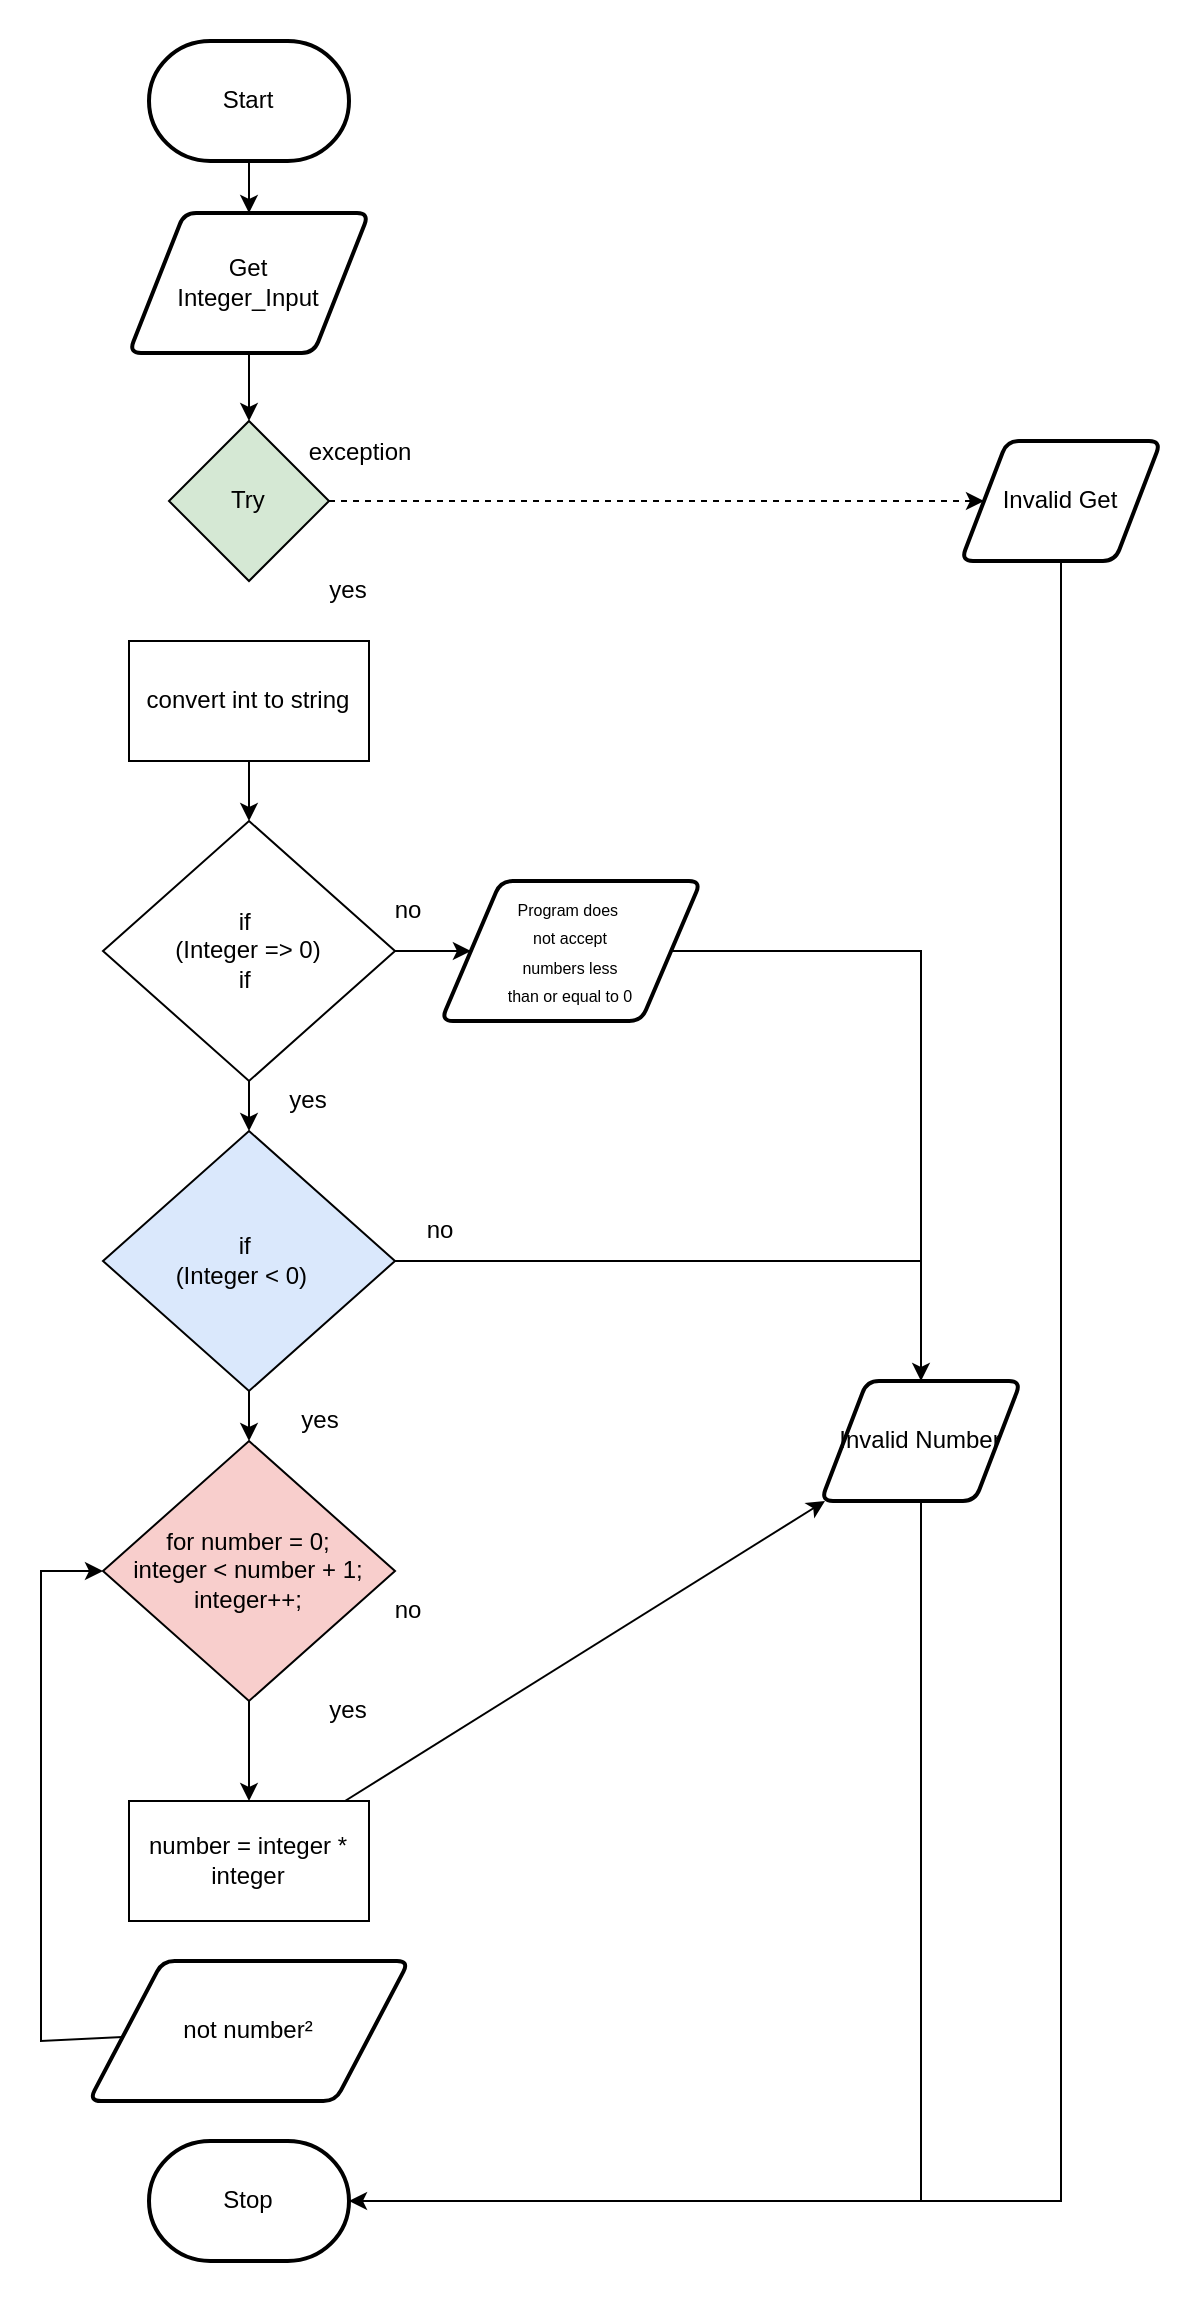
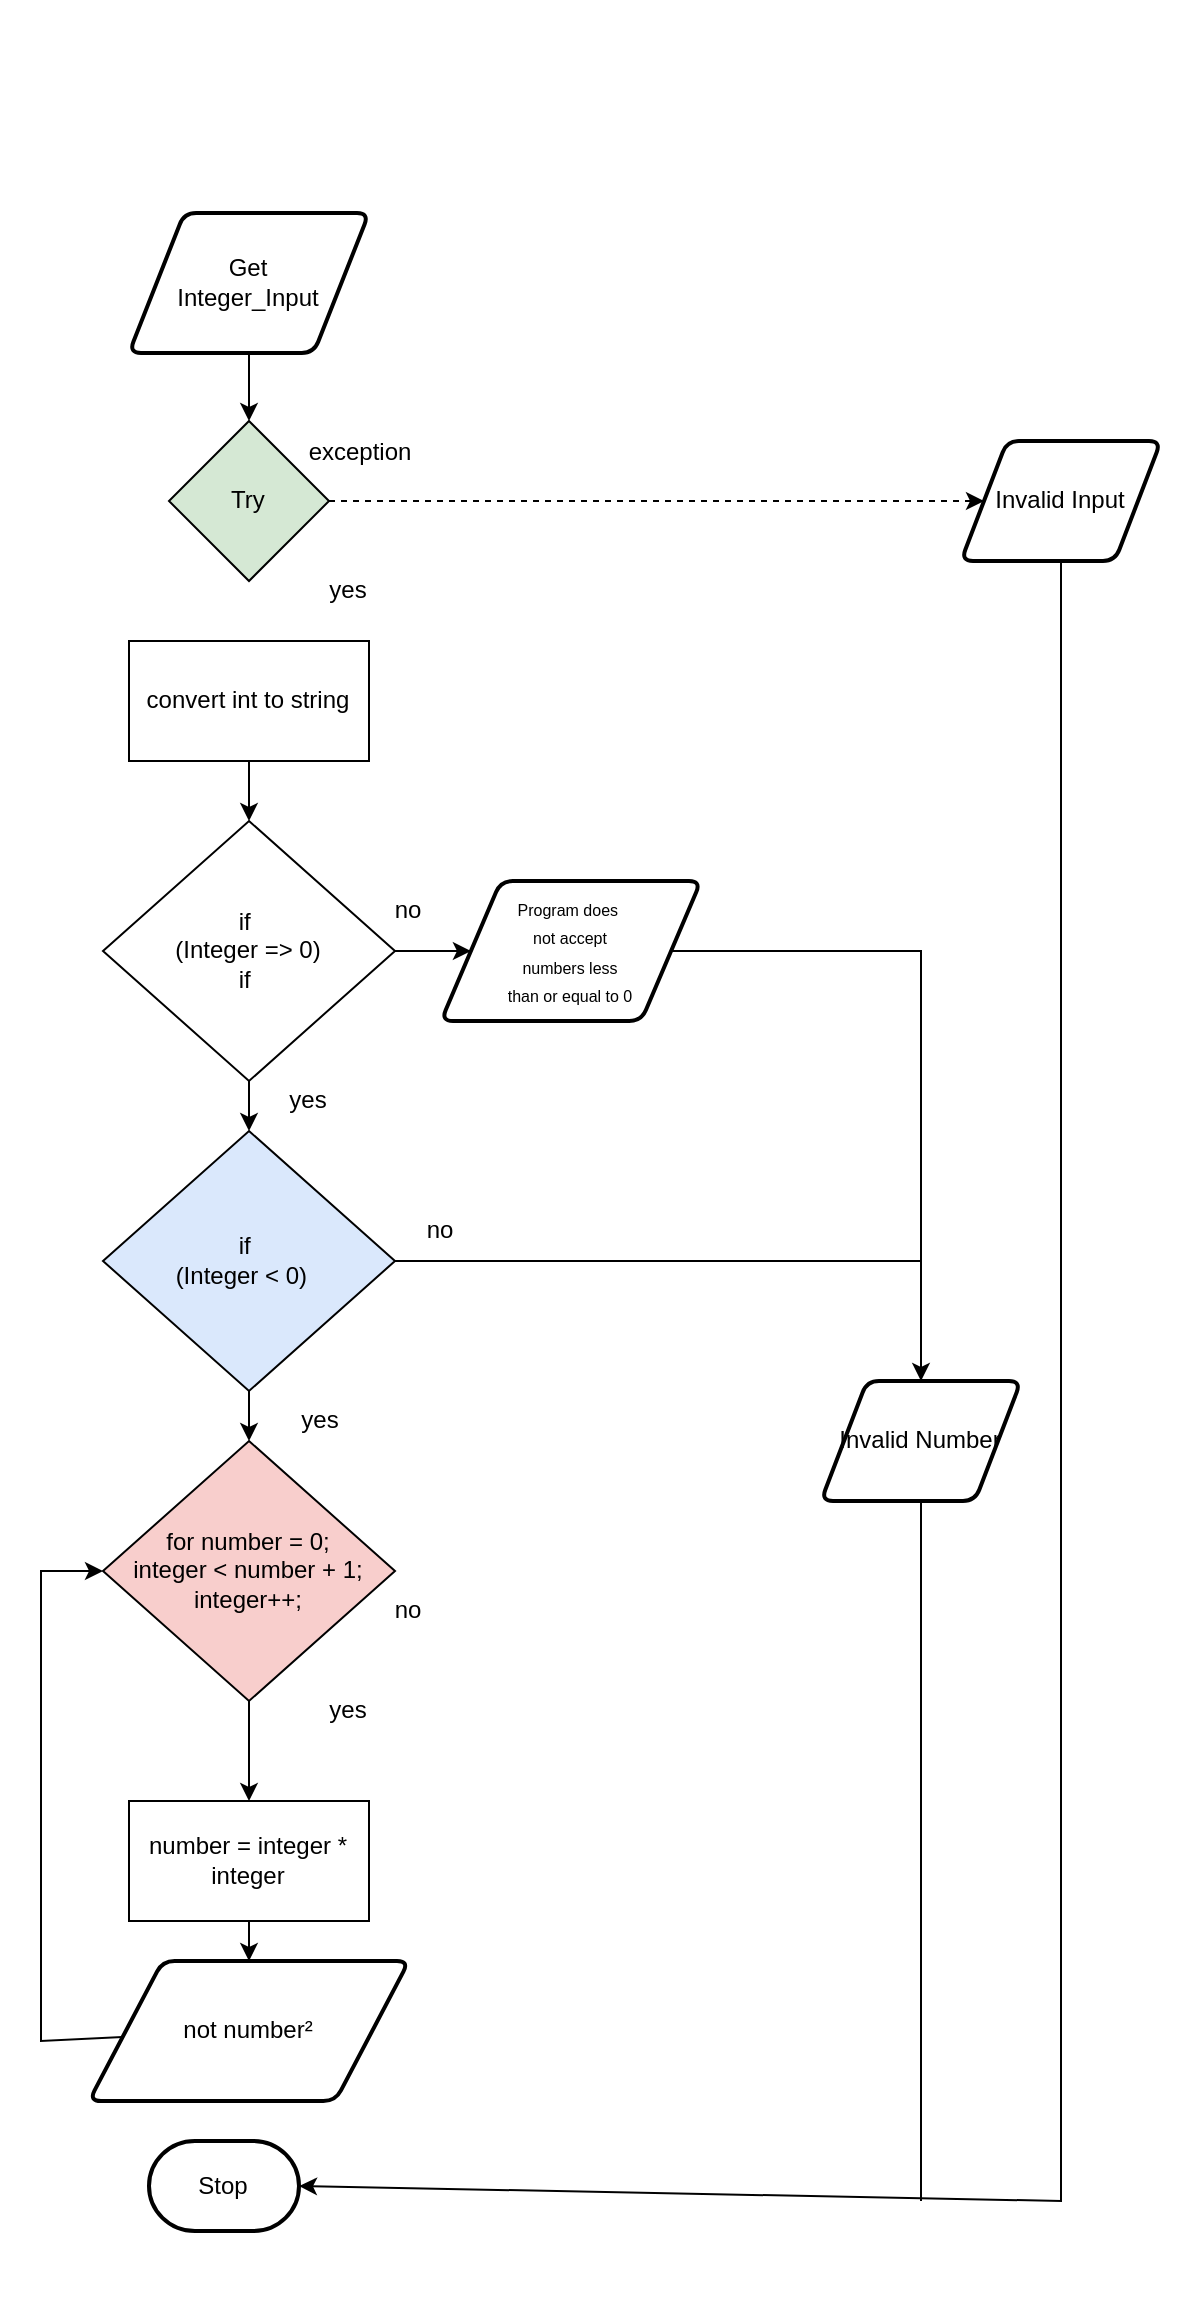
node "Start": removed
edge "Start" -> "Get Integer_Input": removed
node "Invalid Get": label "Invalid Get" -> "Invalid Input"
edge "number = integer * integer" -> "Invalid Number": now "number = integer * integer" -> "not number²"
node "Stop": size 200x120 -> 150x90
